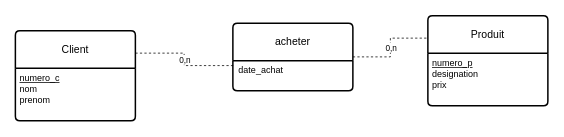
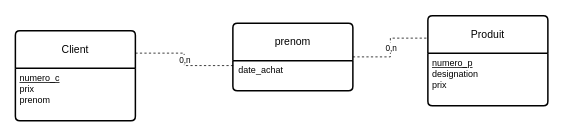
node "acheter": label "acheter" -> "prenom"
node "numero_c nom prenom": label "numero_c nom prenom" -> "numero_c prix prenom"
